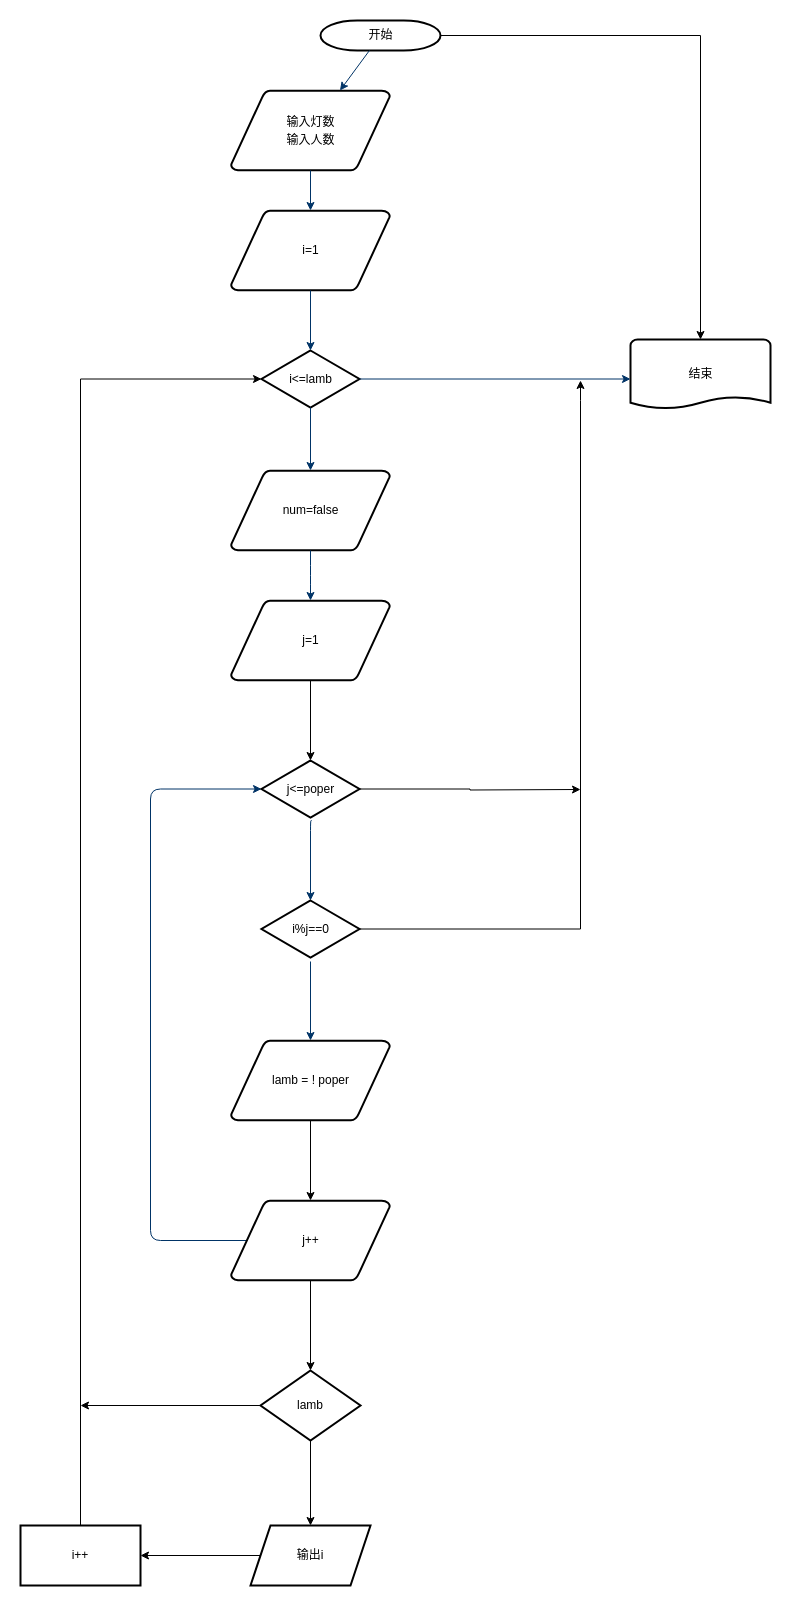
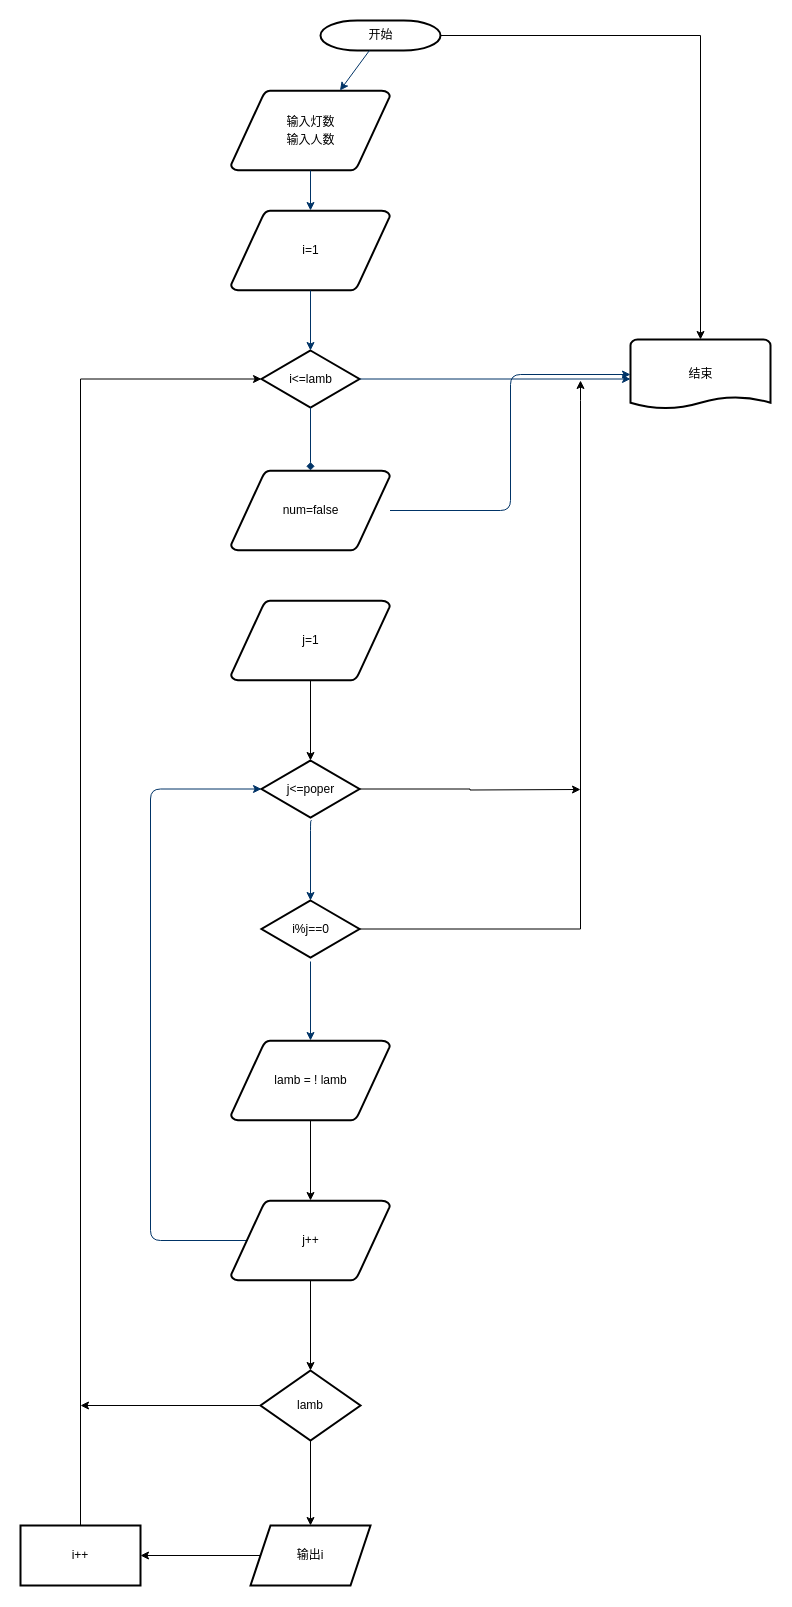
edge "i<=lamb" -> "num=false": arrowhead classic -> diamond
edge "num=false" -> "j=1": now "num=false" -> "结束"
node "lamb = ! poper": label "lamb = ! poper" -> "lamb = ! lamb"
